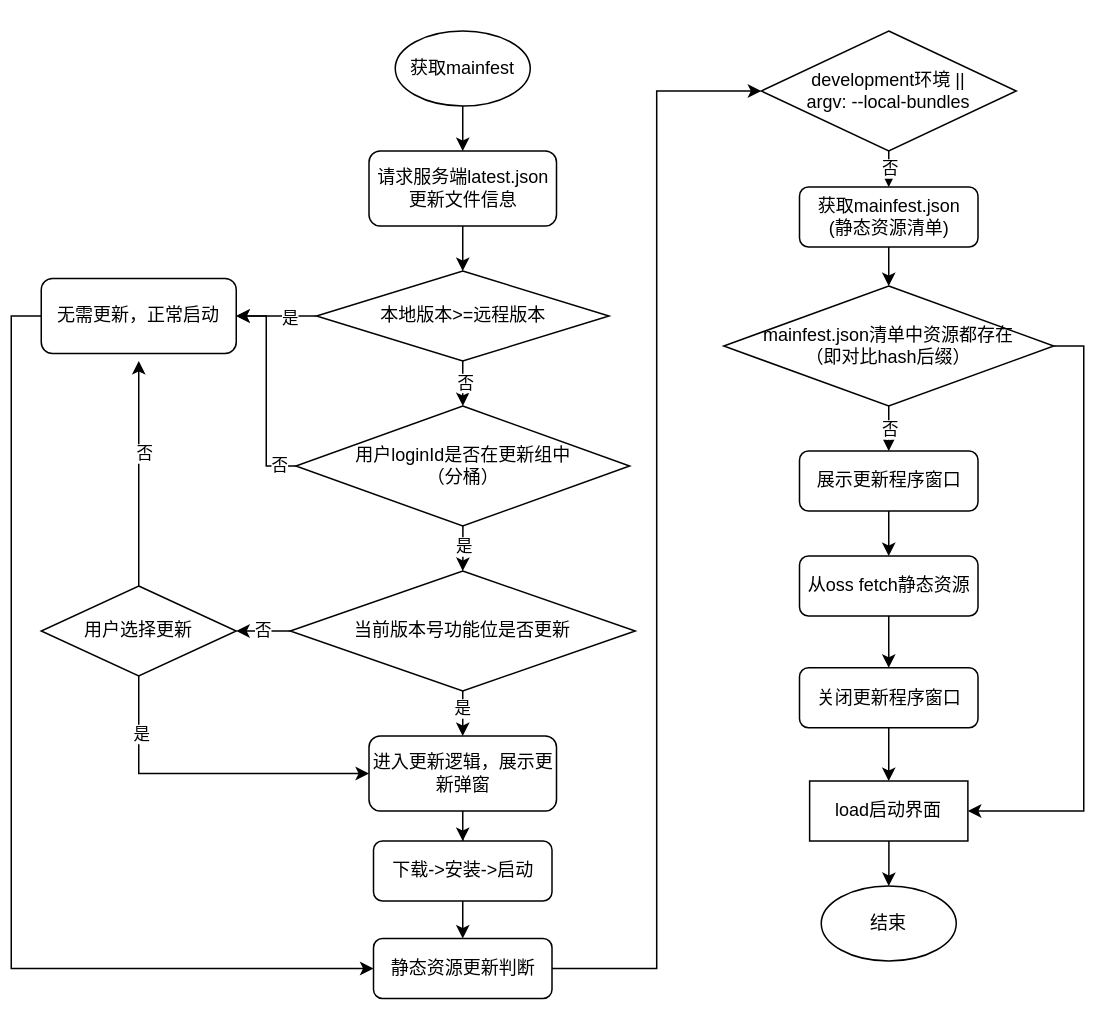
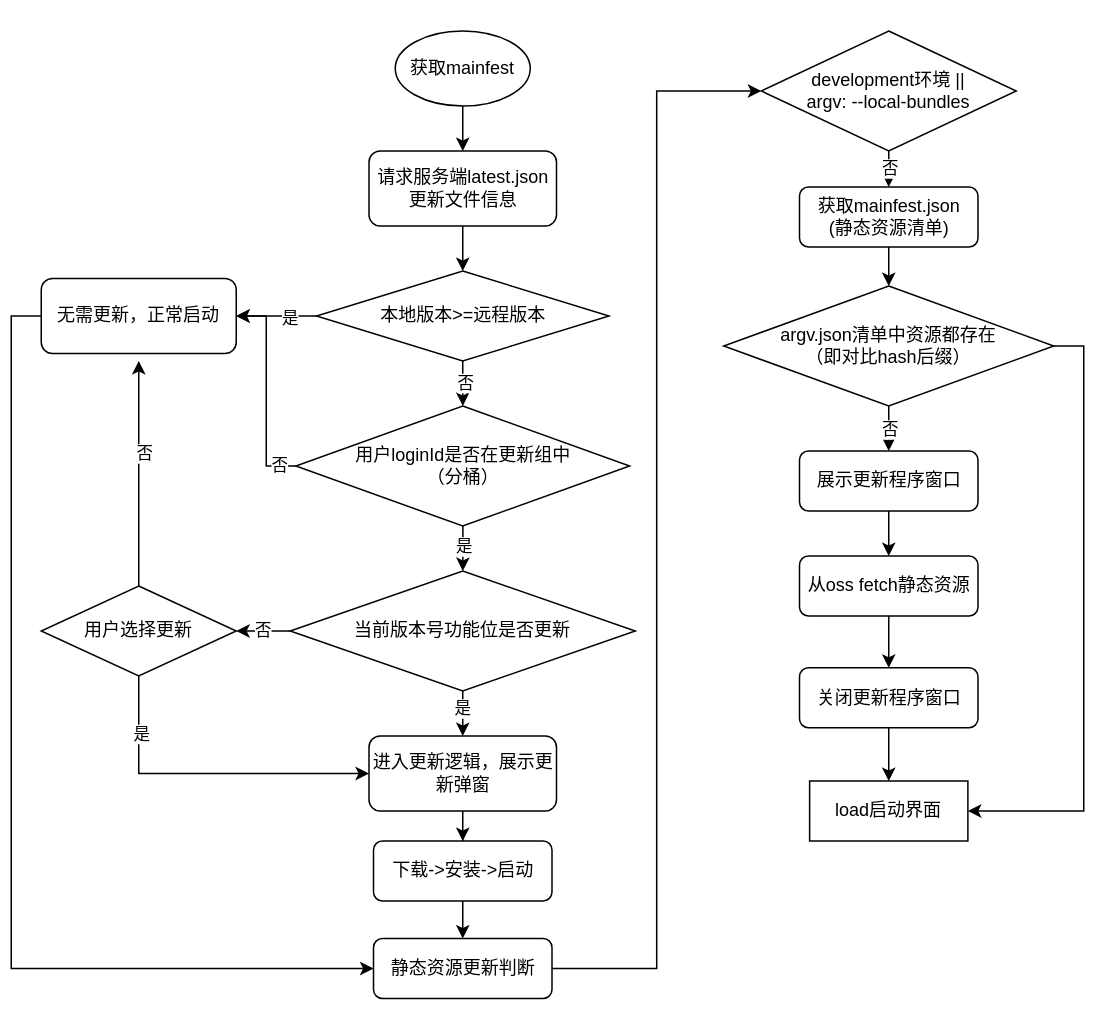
node "mainfest.json清单中资源都存在 （即对比hash后缀）": label "mainfest.json清单中资源都存在 （即对比hash后缀）" -> "argv.json清单中资源都存在 （即对比hash后缀）"
edge "load启动界面" -> "结束": removed
node "结束": removed
